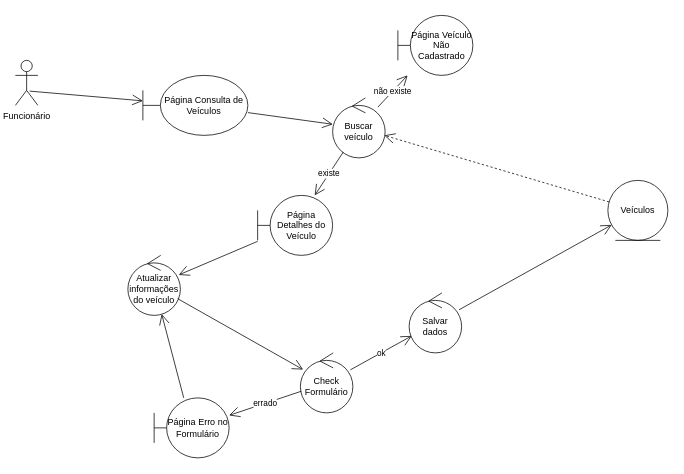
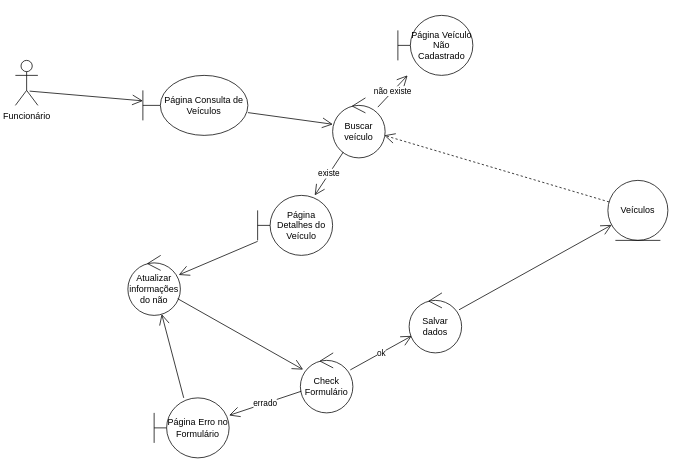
node "Atualizar informações do veículo": label "Atualizar informações do veículo" -> "Atualizar informações do não"
